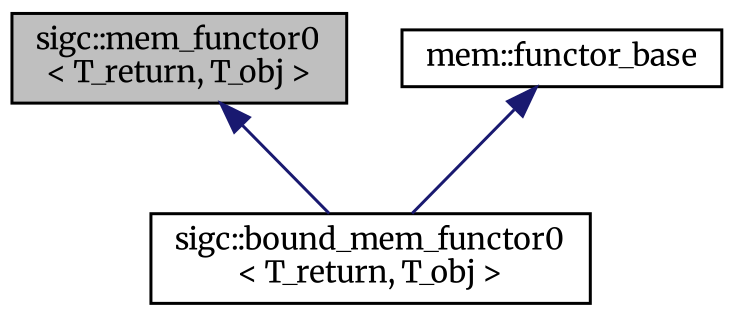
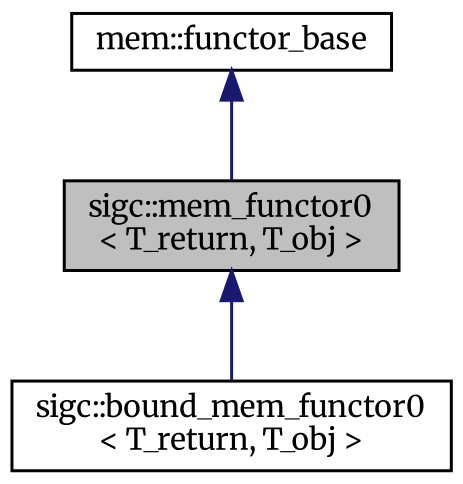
edge "sigc::bound_mem_functor0 < T_return, T_obj >" -> "mem::functor_base": now "sigc::mem_functor0 < T_return, T_obj >" -> "mem::functor_base"
